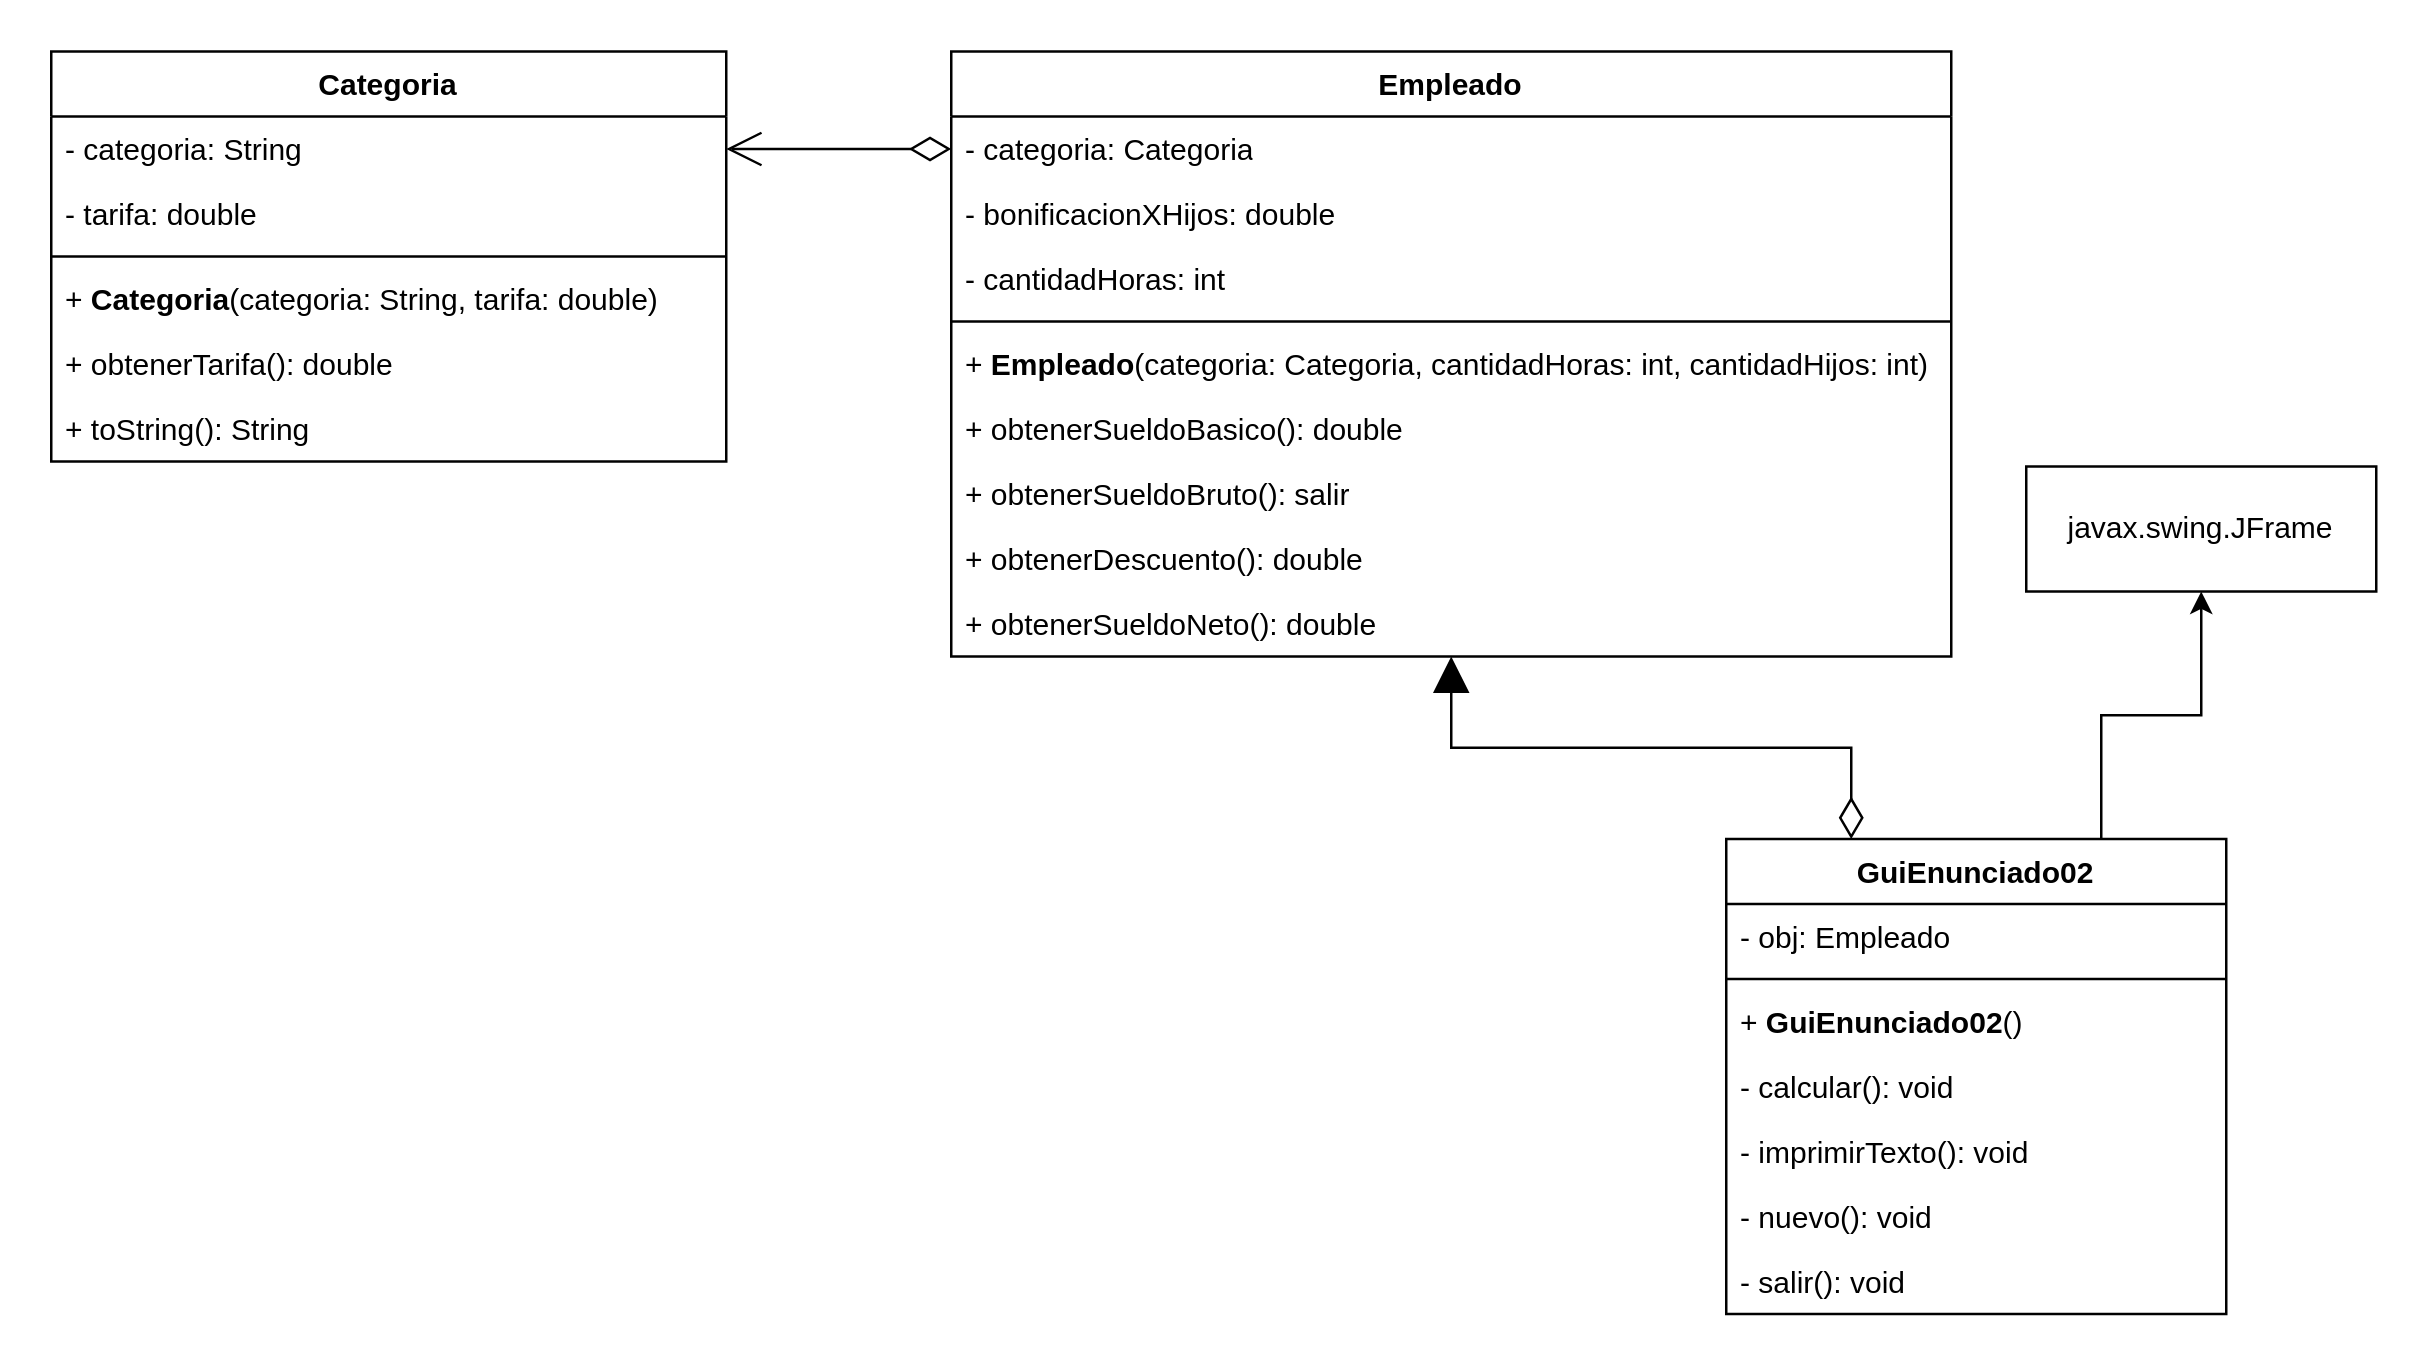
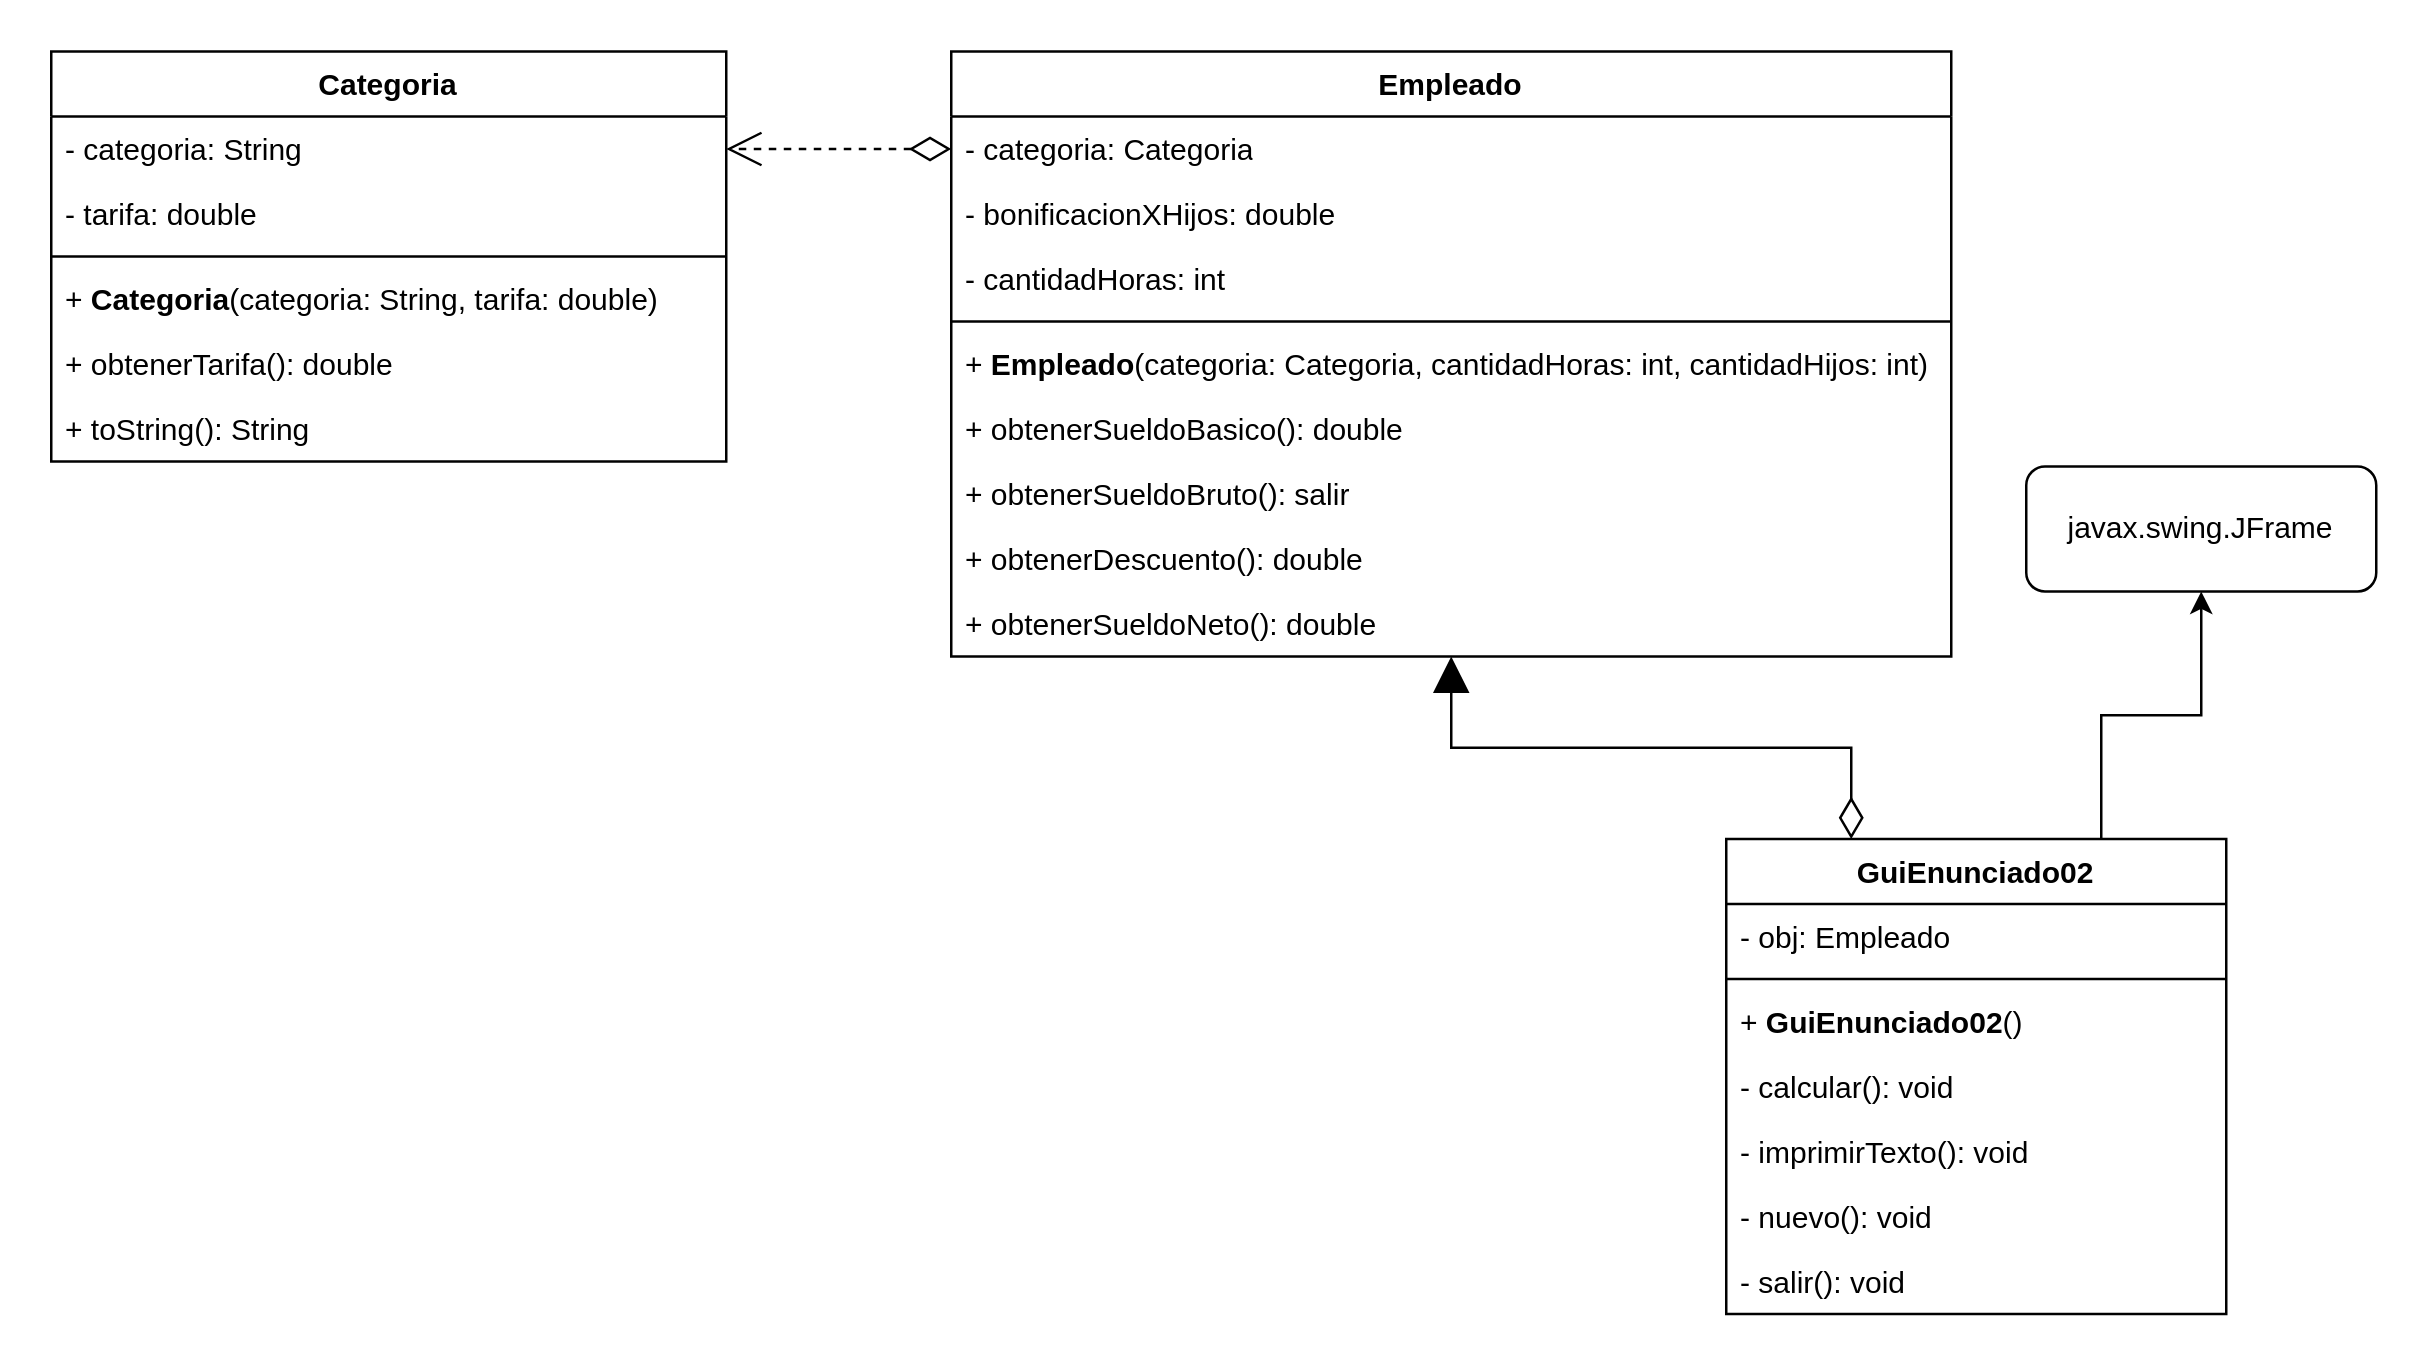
edge "- categoria: String" -- "- categoria: Categoria": style solid -> dashed
node "javax.swing.JFrame": shape rectangle -> rounded rectangle
